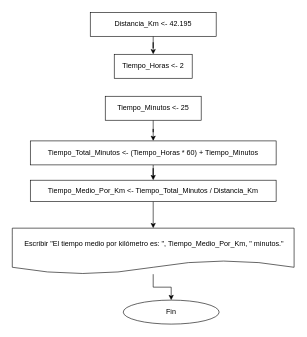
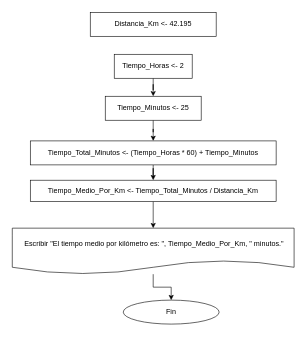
edge "Distancia_Km <- 42.195" -> "Tiempo_Horas <- 2": removed
edge "Tiempo_Horas <- 2" -> "Tiempo_Minutos <- 25": added
